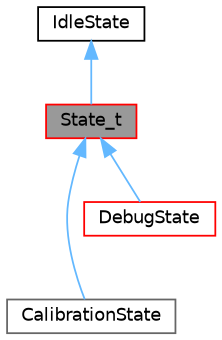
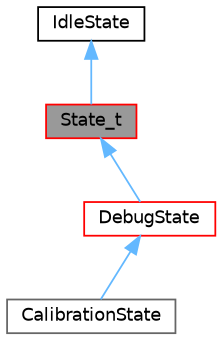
edge "CalibrationState" -> "State_t": now "CalibrationState" -> "DebugState"
